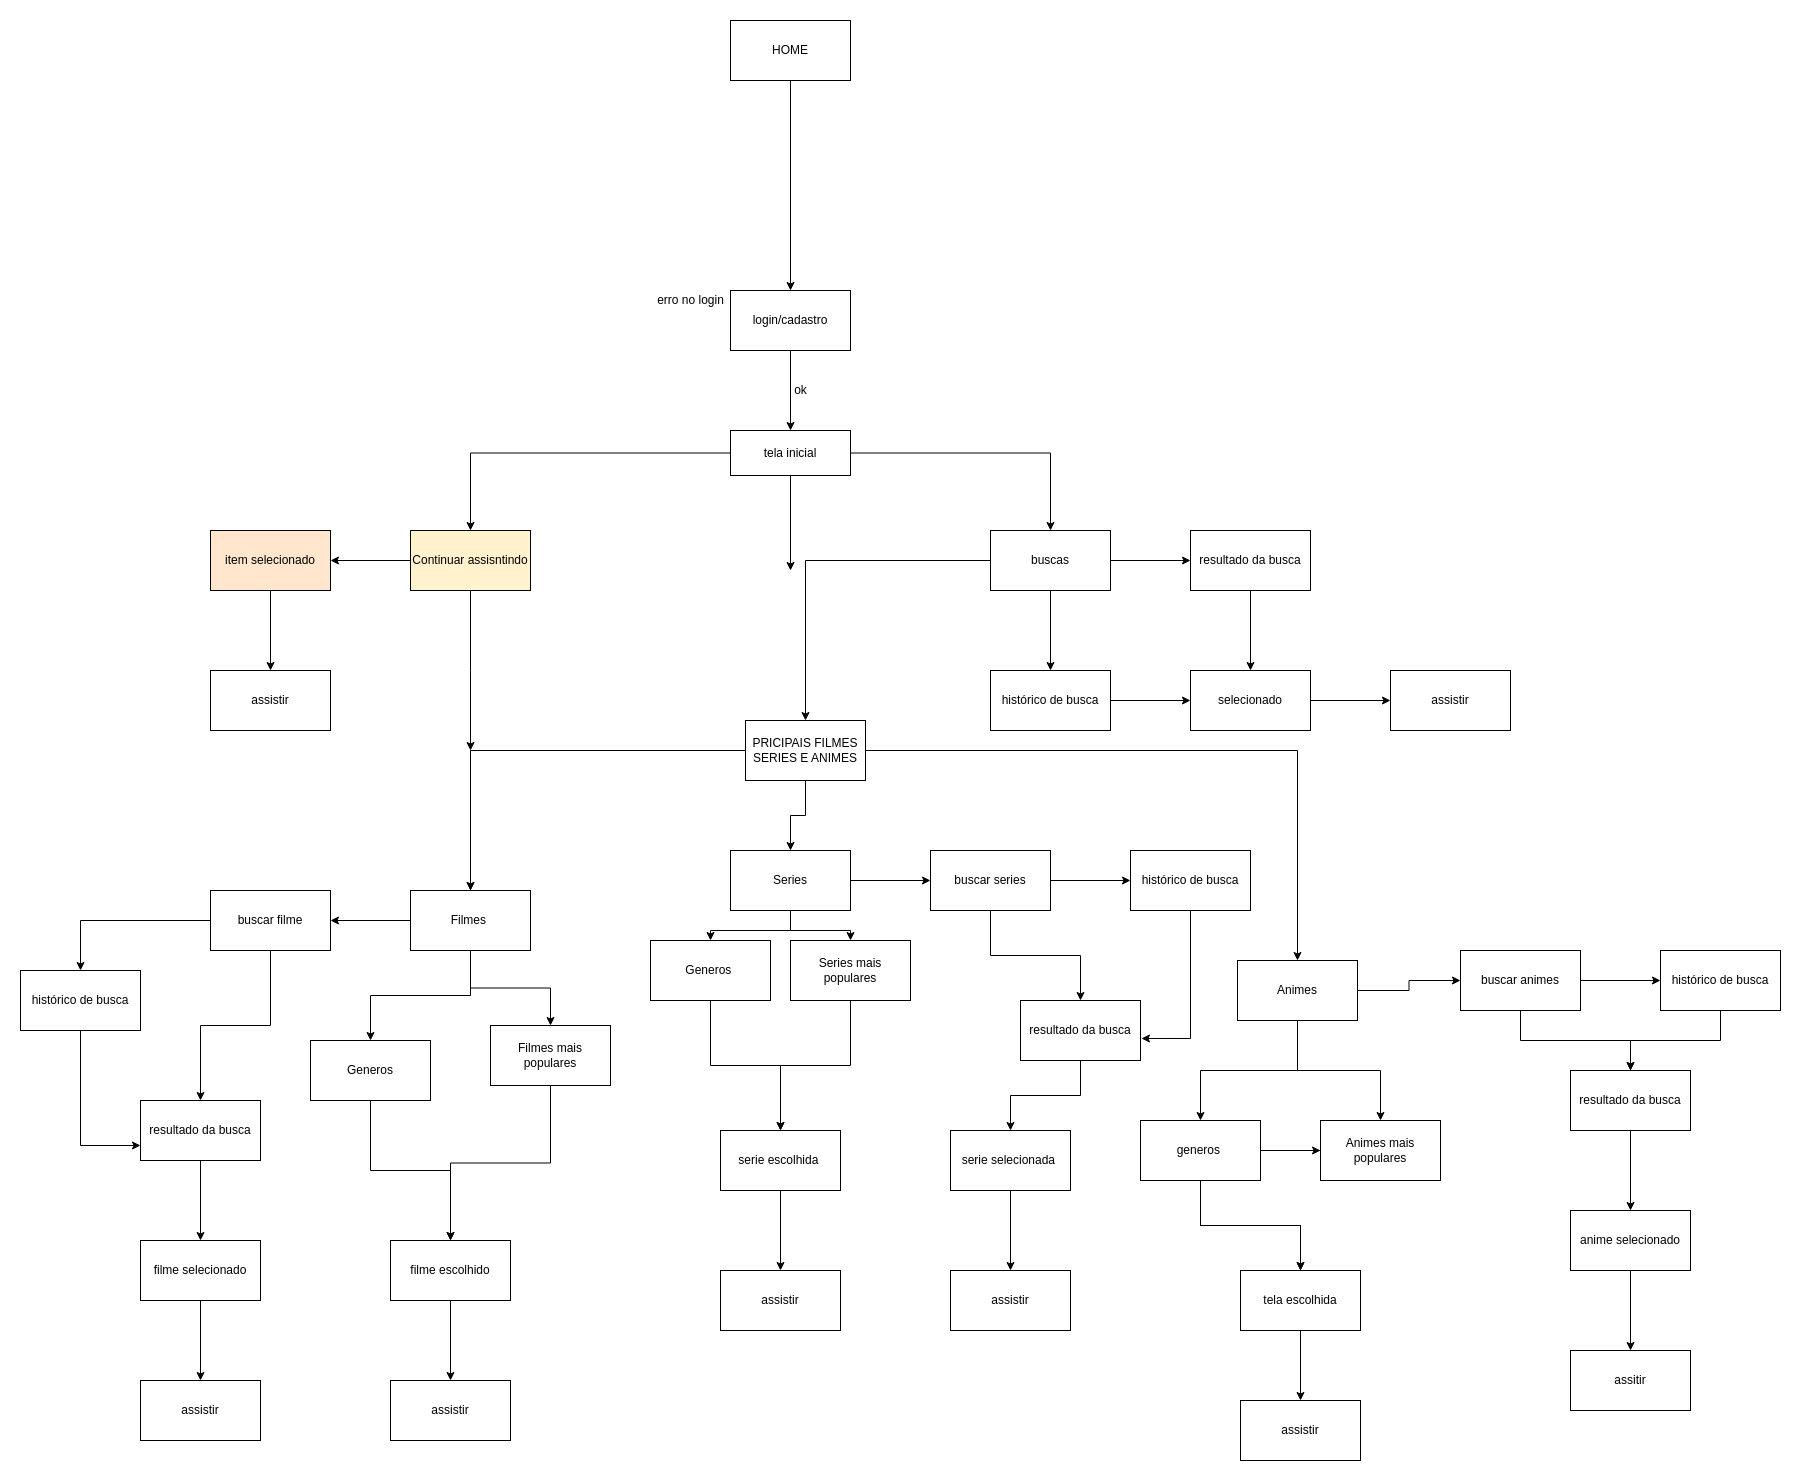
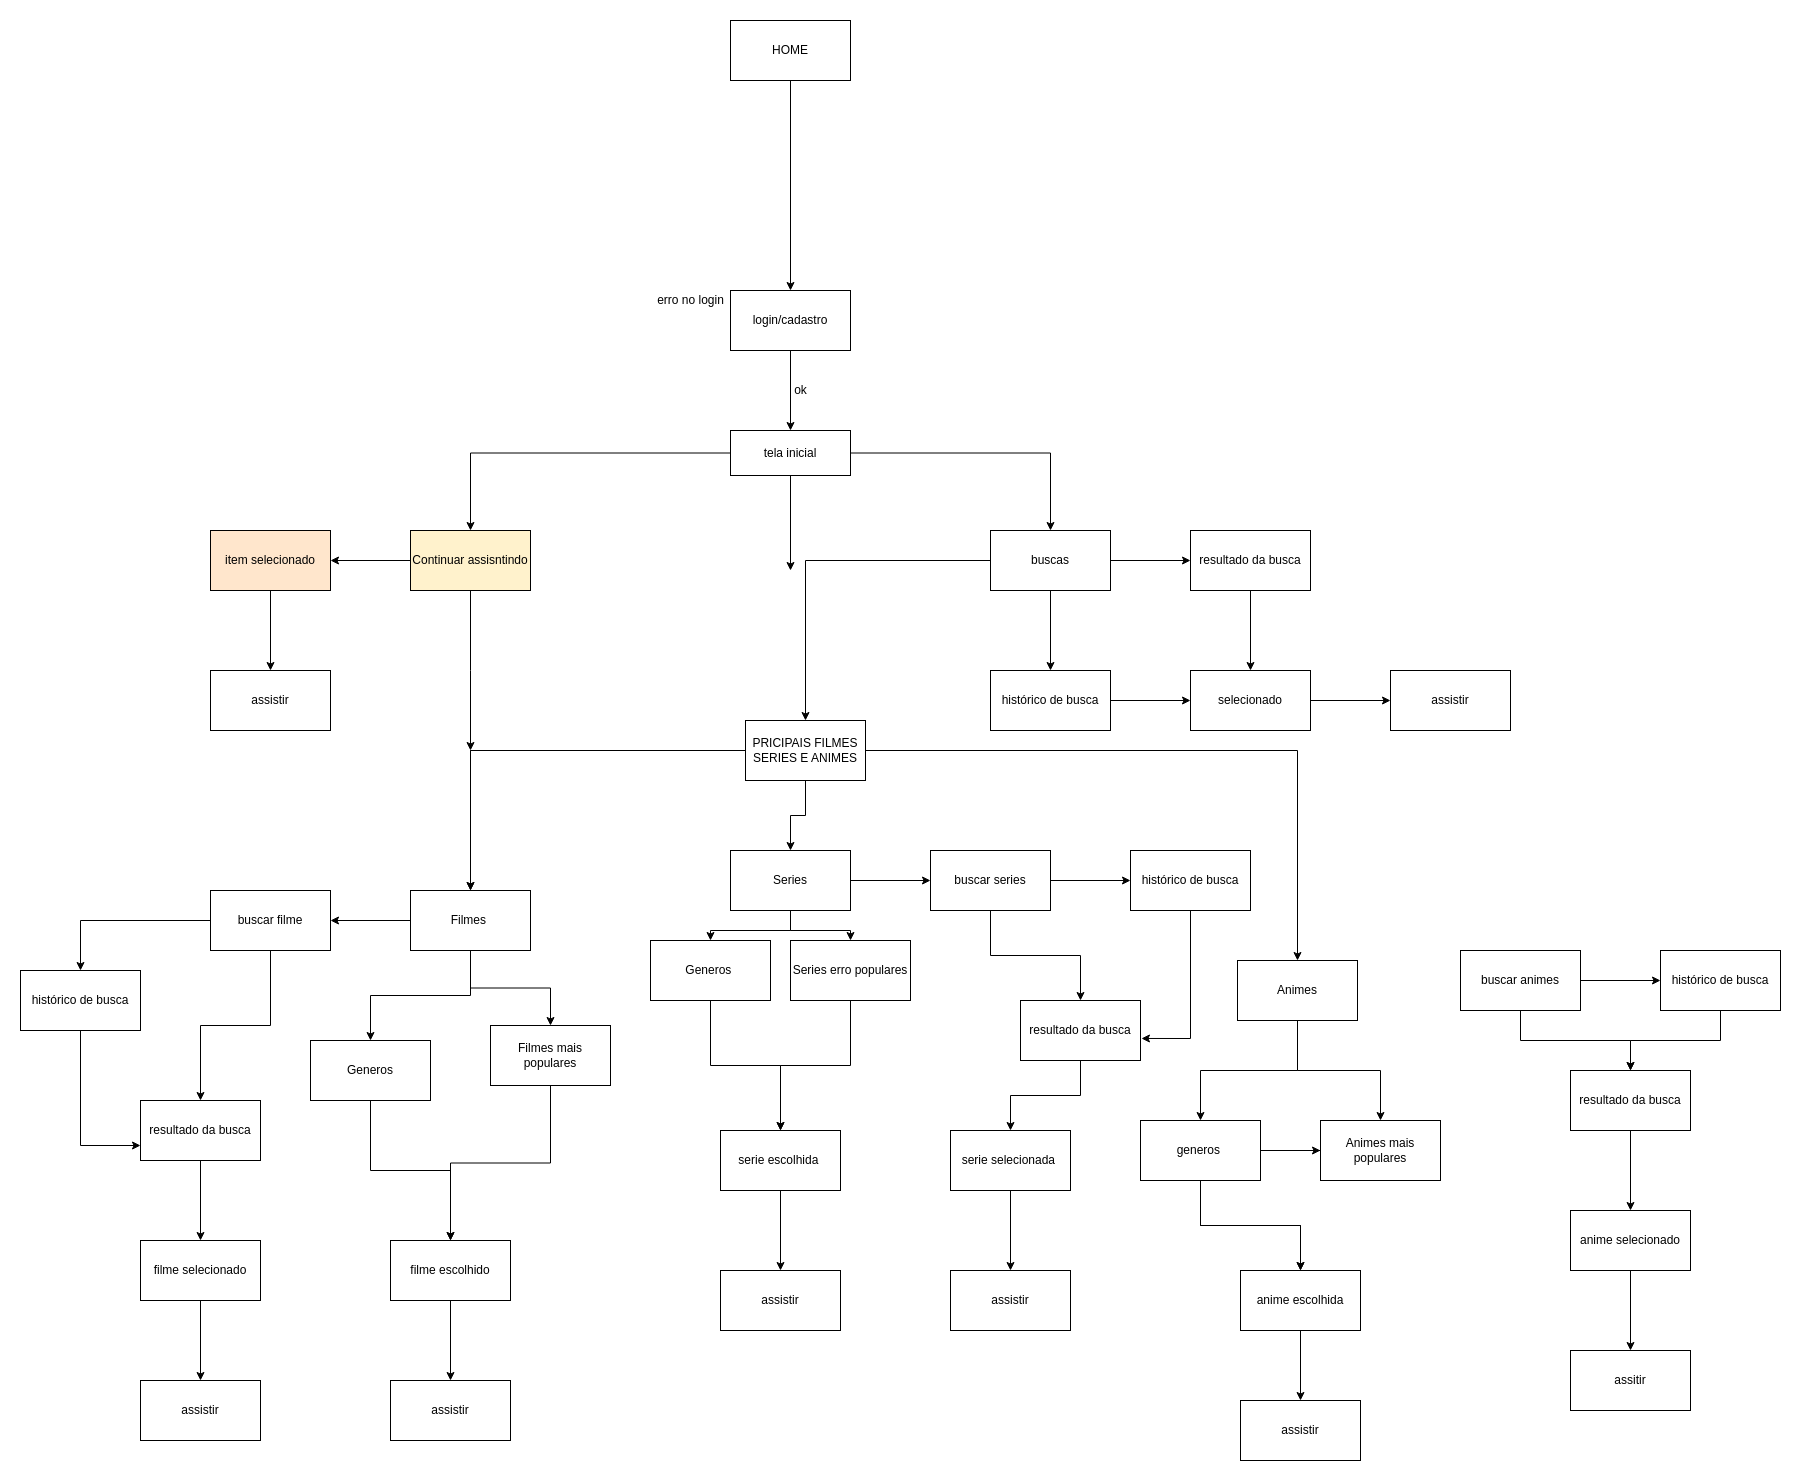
node "Series mais populares": label "Series mais populares" -> "Series erro populares"
edge "Animes" -> "buscar animes": removed
node "tela escolhida": label "tela escolhida" -> "anime escolhida"
